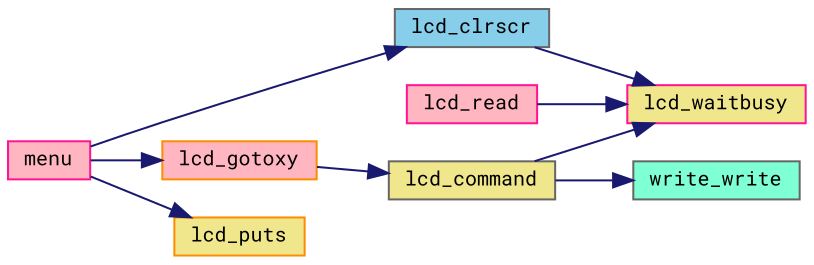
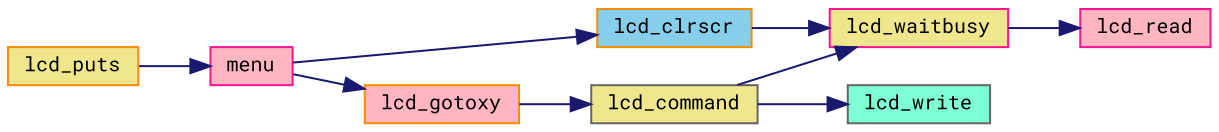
node "lcd_clrscr": color gray40 -> darkorange
edge "lcd_read" -> "lcd_waitbusy": reversed
node "write_write": label "write_write" -> "lcd_write"
edge "menu" -> "lcd_puts": reversed
